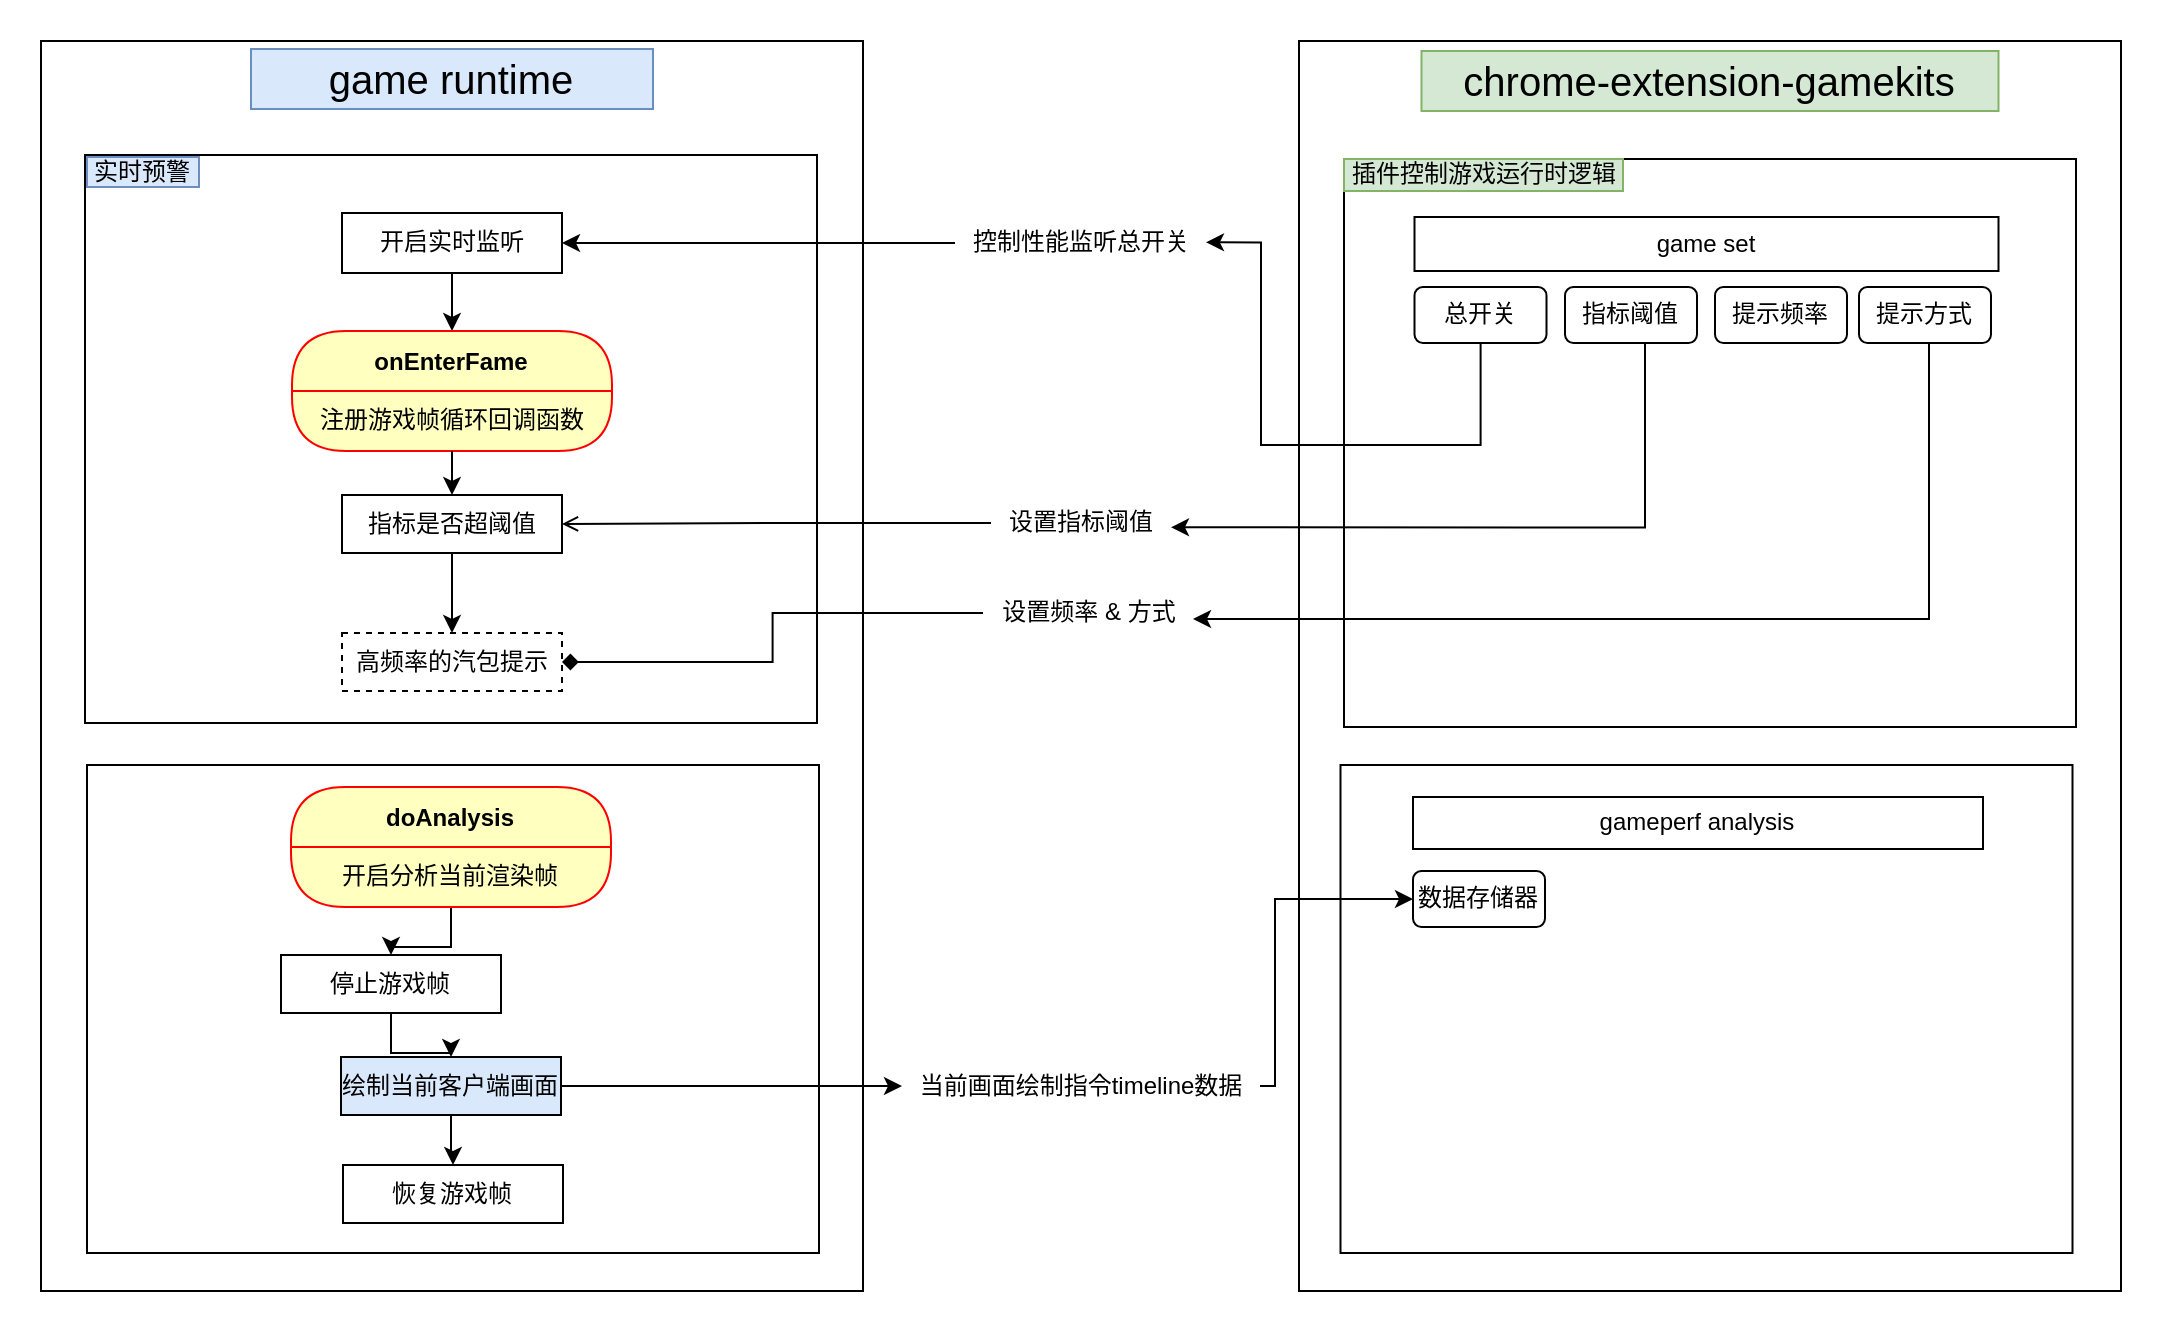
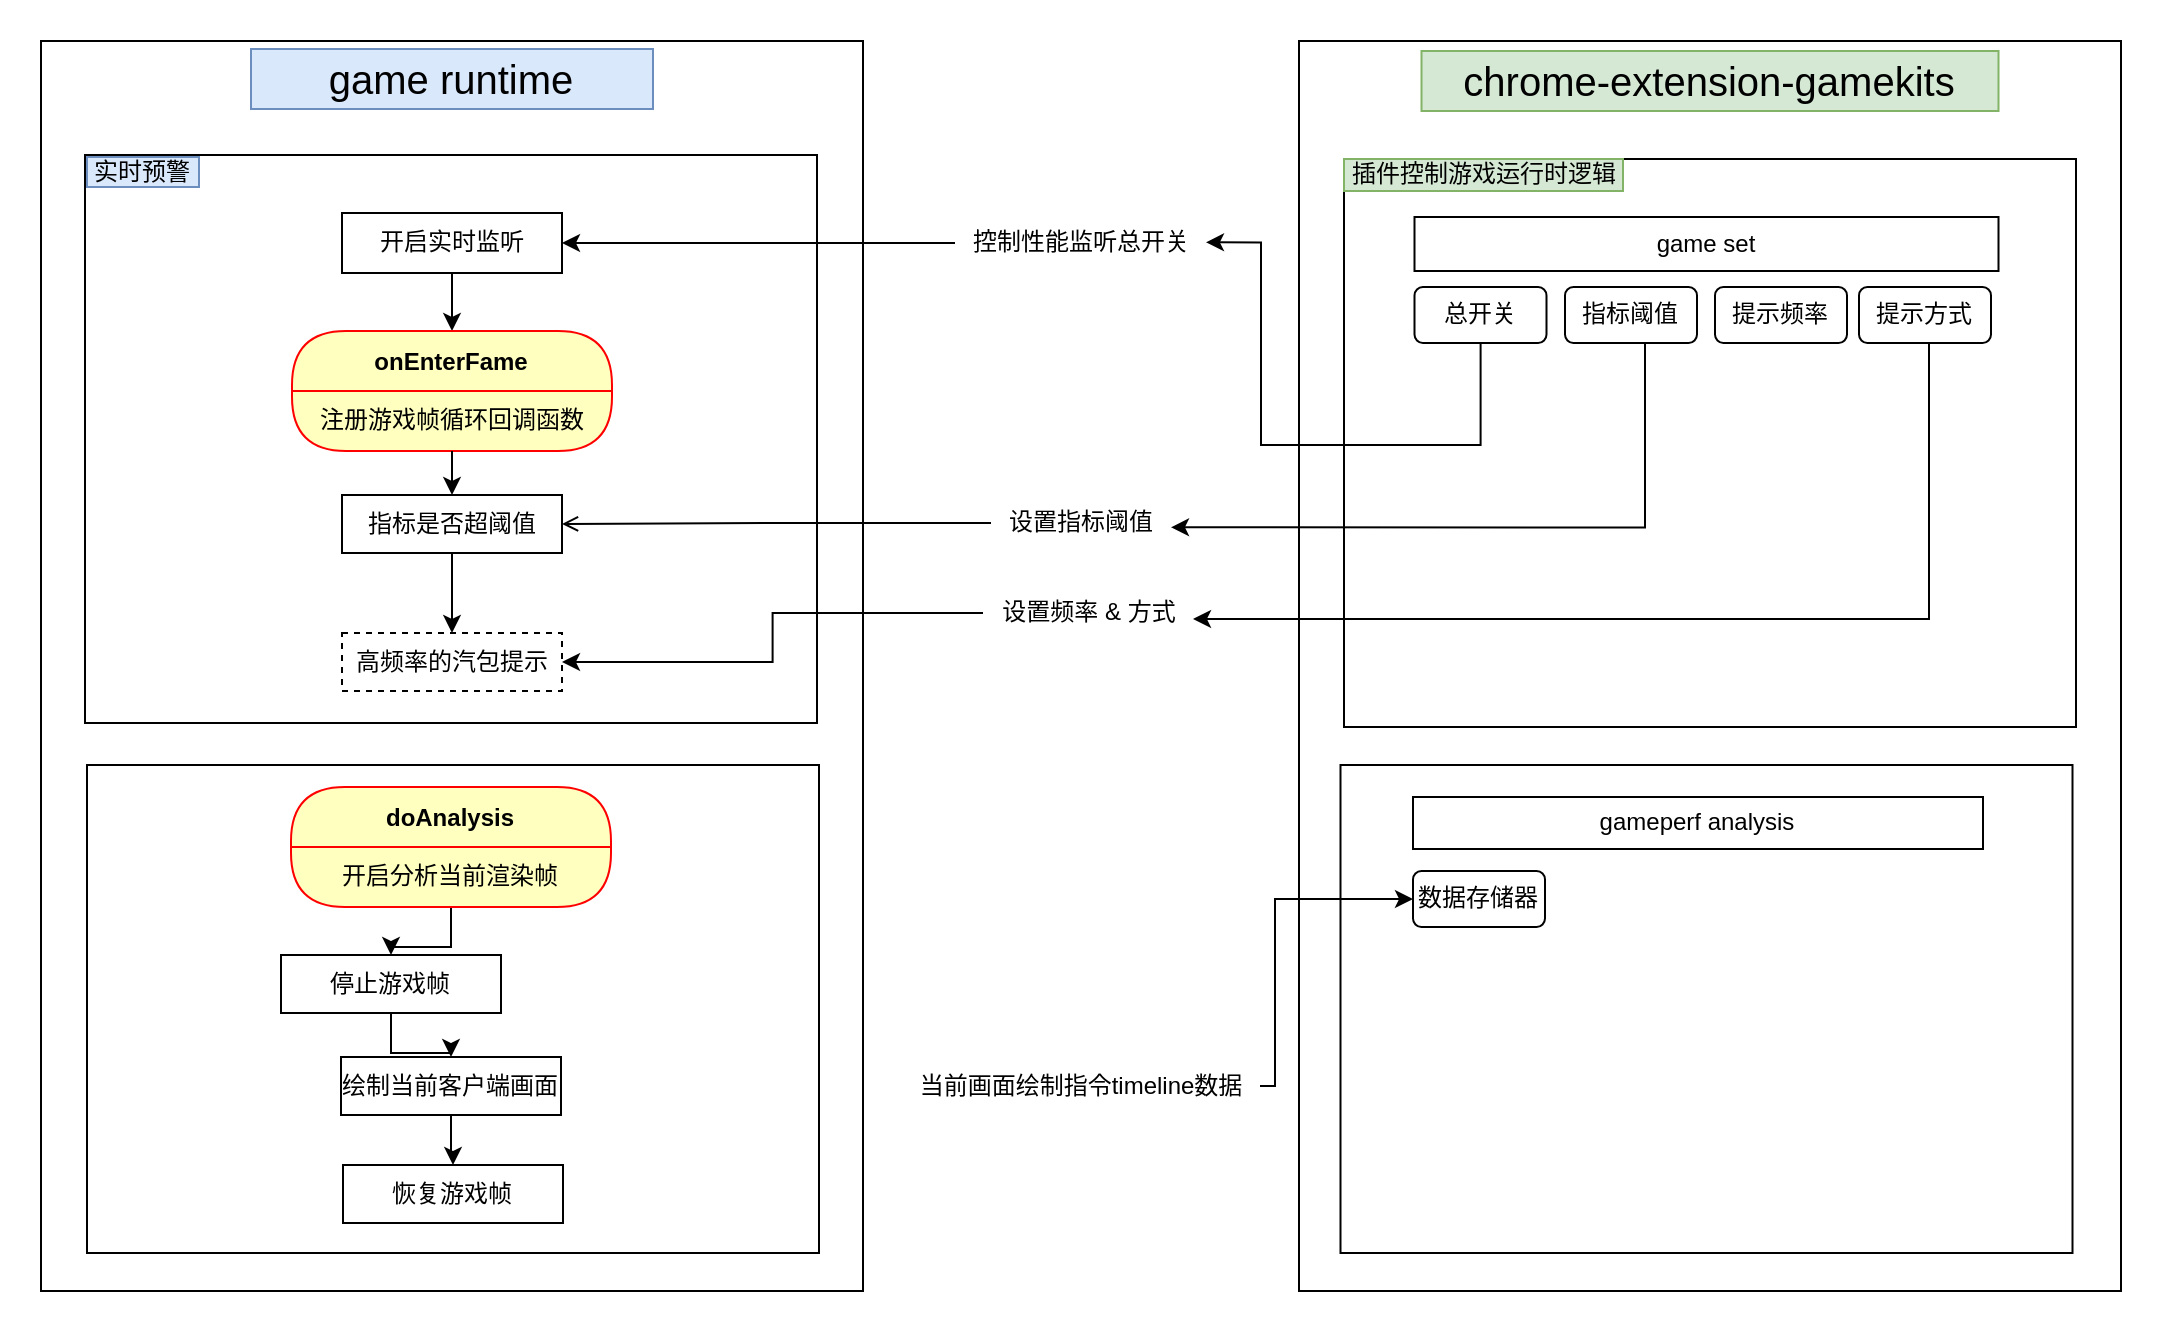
edge "设置频率 & 方式" -> "高频率的汽包提示": arrowhead diamond -> classic
node "绘制当前客户端画面": fillcolor #dae8fc -> #ffffff
edge "绘制当前客户端画面" -> "当前画面绘制指令timeline数据": removed
